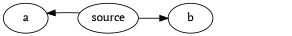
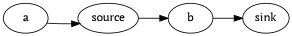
edge "source" -> "a": reversed
node "sink": added
